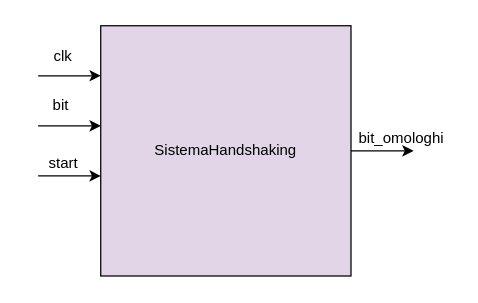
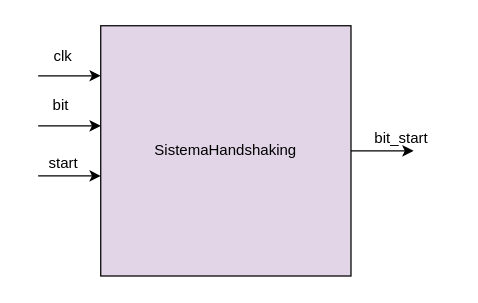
node "bit_omologhi": label "bit_omologhi" -> "bit_start"
